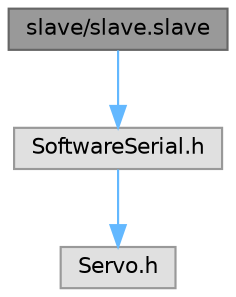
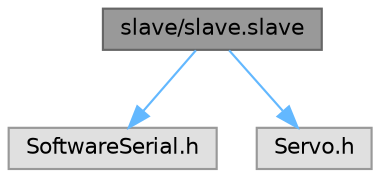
edge "SoftwareSerial.h" -> "Servo.h": now "slave/slave.slave" -> "Servo.h"
